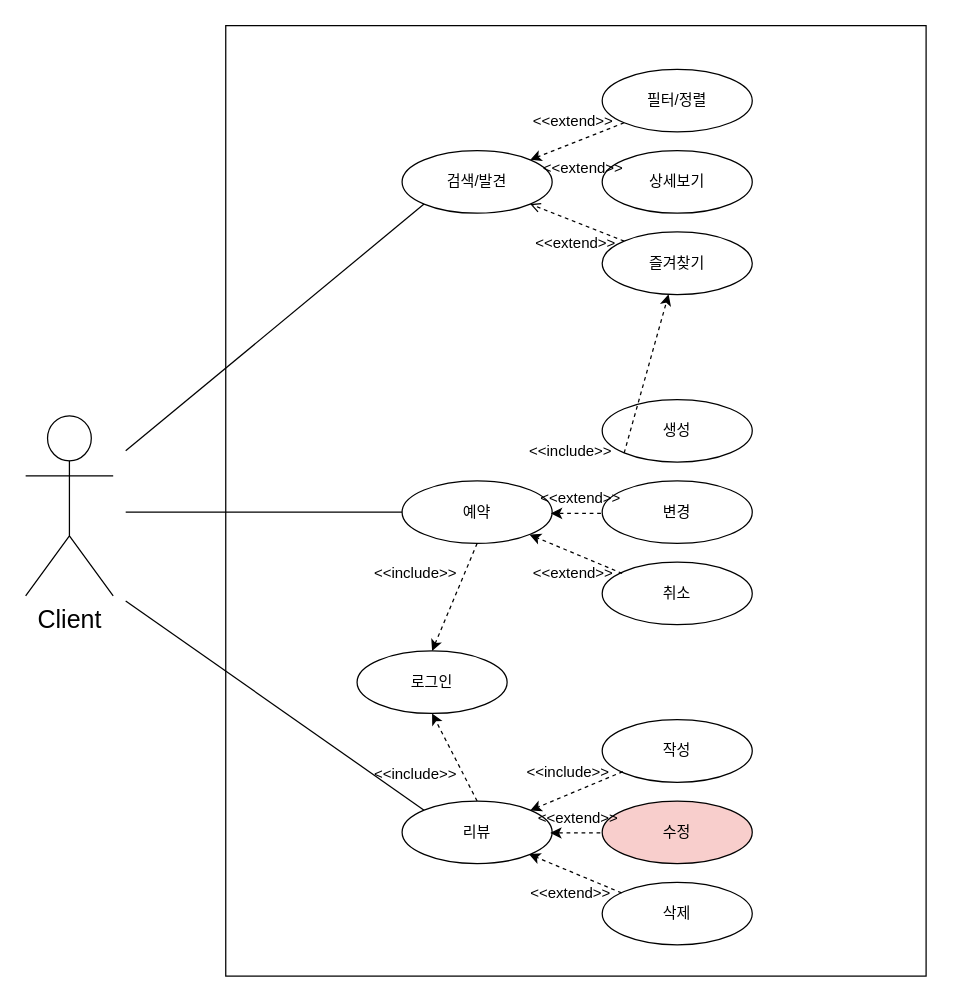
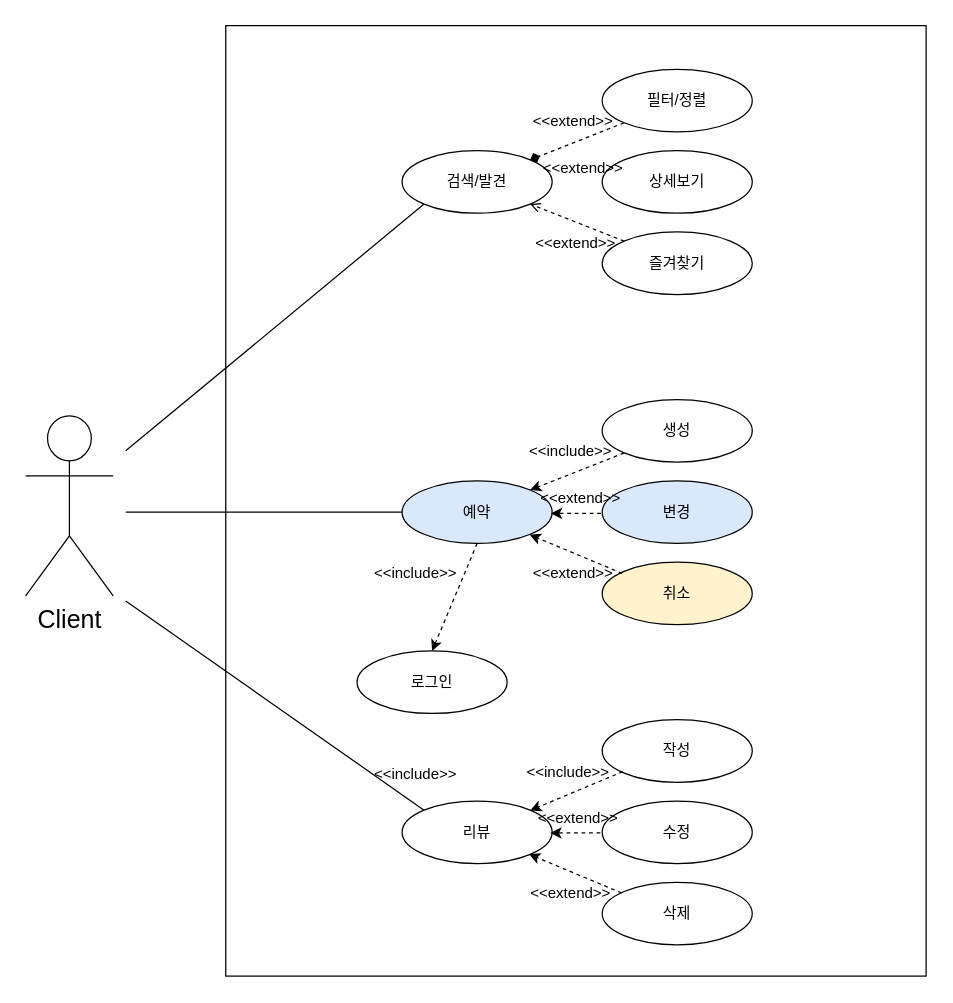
edge "필터/정렬" -> "검색/발견": arrowhead classic -> diamond
edge "생성" -> "즐겨찾기": now "생성" -> "예약"
node "예약": fillcolor #ffffff -> #dae8fc
node "변경": fillcolor #ffffff -> #dae8fc
node "취소": fillcolor #ffffff -> #fff2cc
edge "리뷰" -> "로그인": removed
node "수정": fillcolor #f8cecc -> #ffffff
